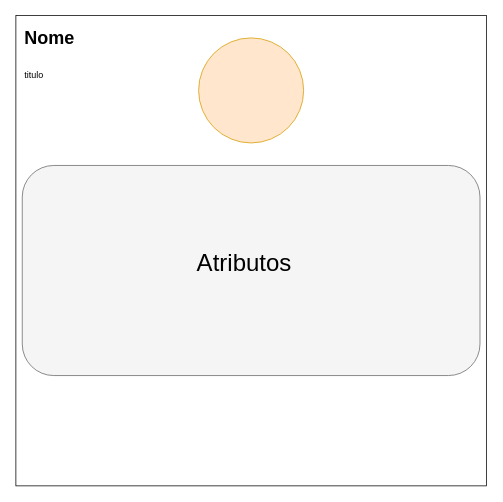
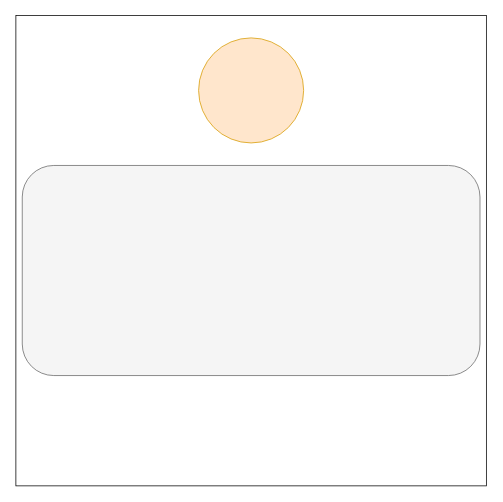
node "Nometitulo": removed
node "Atributos": removed
